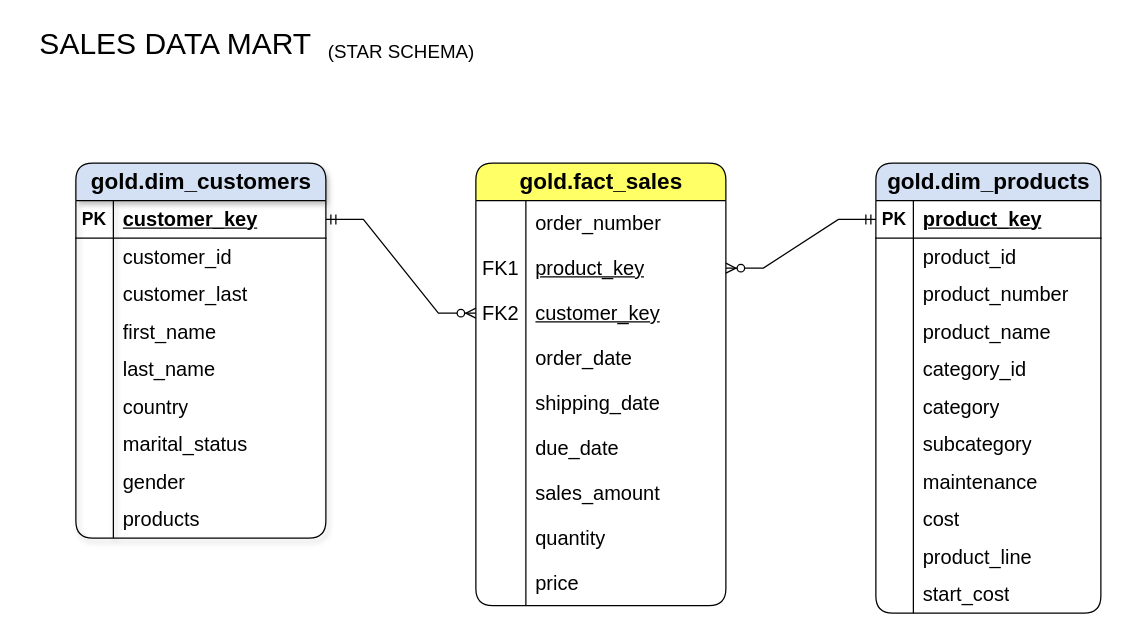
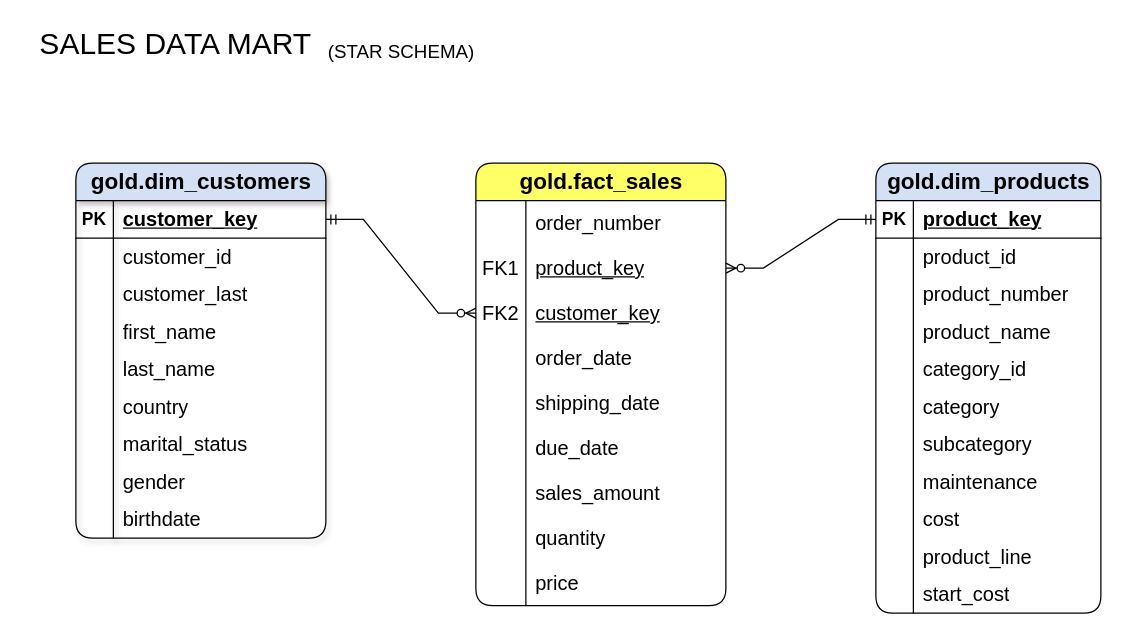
node "products": label "products" -> "birthdate"
